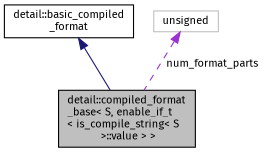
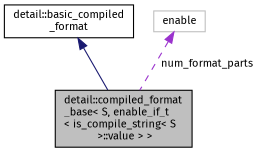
node "unsigned": label "unsigned" -> "enable"
